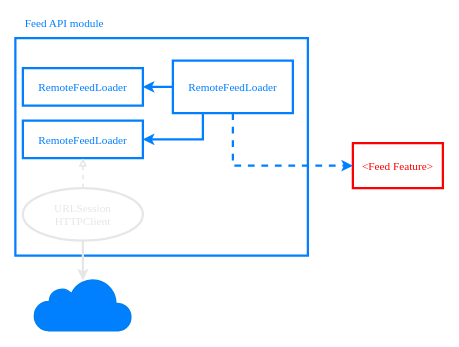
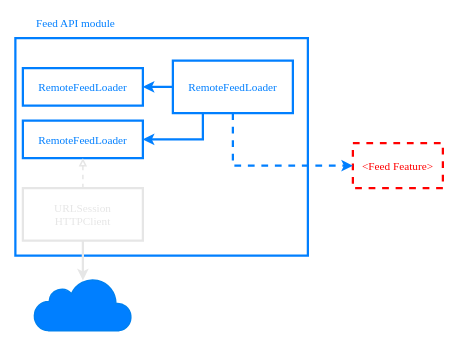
node "Feed API module": moved (64, 23) -> (75, 23)
node "<Feed Feature>": style solid -> dashed
node "URLSession HTTPClient": shape ellipse -> rectangle
